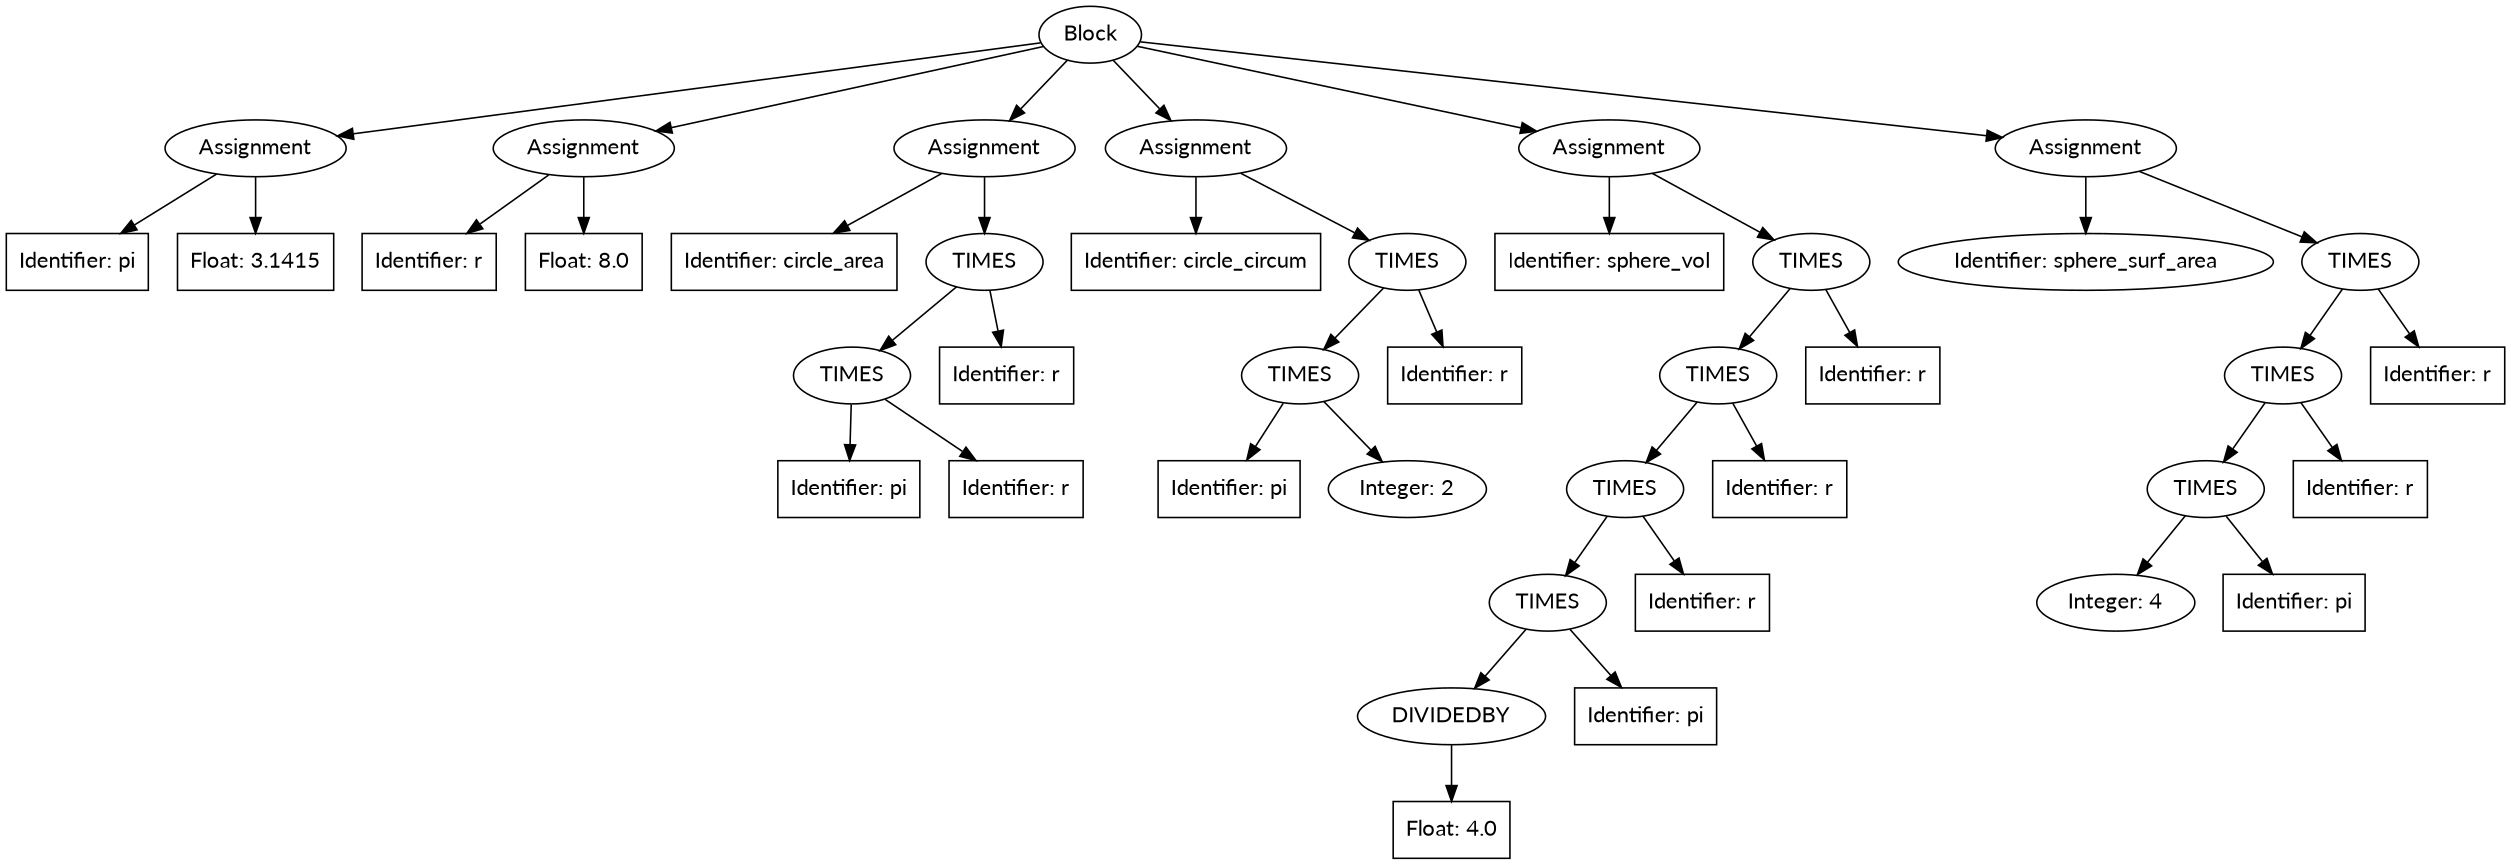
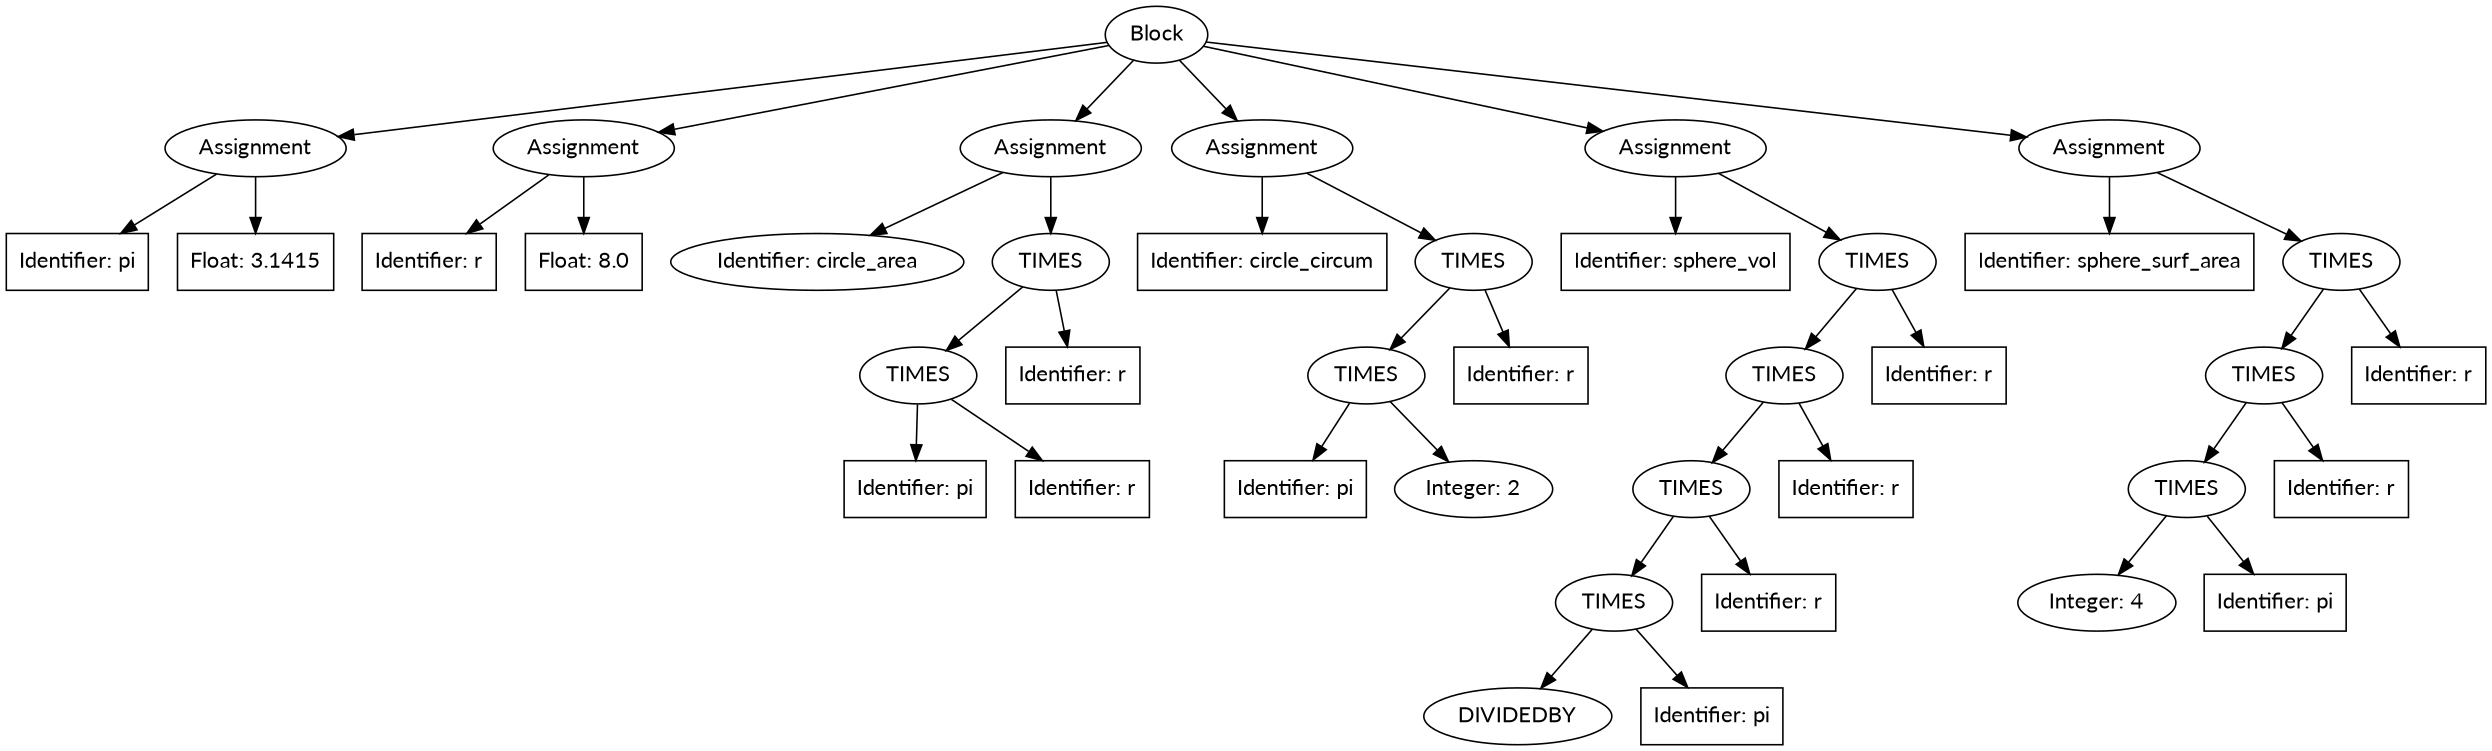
node "Identifier: circle_area": shape box -> ellipse
node "Identifier: sphere_surf_area": shape ellipse -> box
node "Float: 4.0": removed
